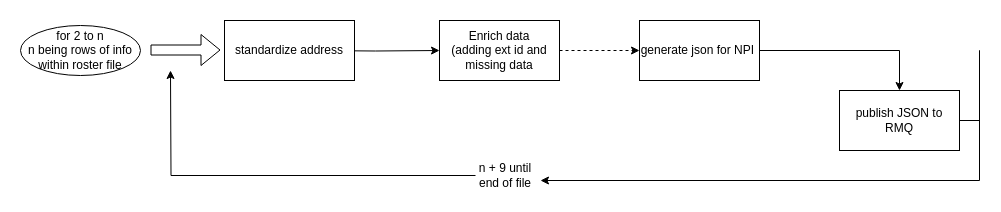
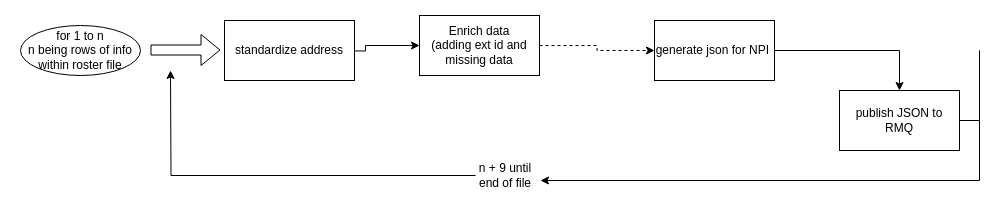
node "for 2 to n n being rows of info within roster file": label "for 2 to n n being rows of info within roster file" -> "for 1 to n n being rows of info within roster file"
node "Enrich data (adding ext id and missing data": moved (500, 51) -> (480, 46)
node "generate json for NPI": moved (700, 51) -> (715, 51)
